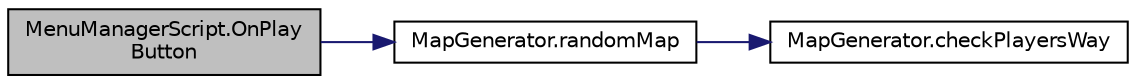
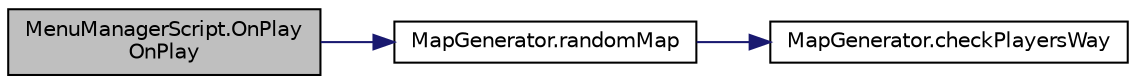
node "MenuManagerScript.OnPlay Button": label "MenuManagerScript.OnPlay Button" -> "MenuManagerScript.OnPlay OnPlay"
